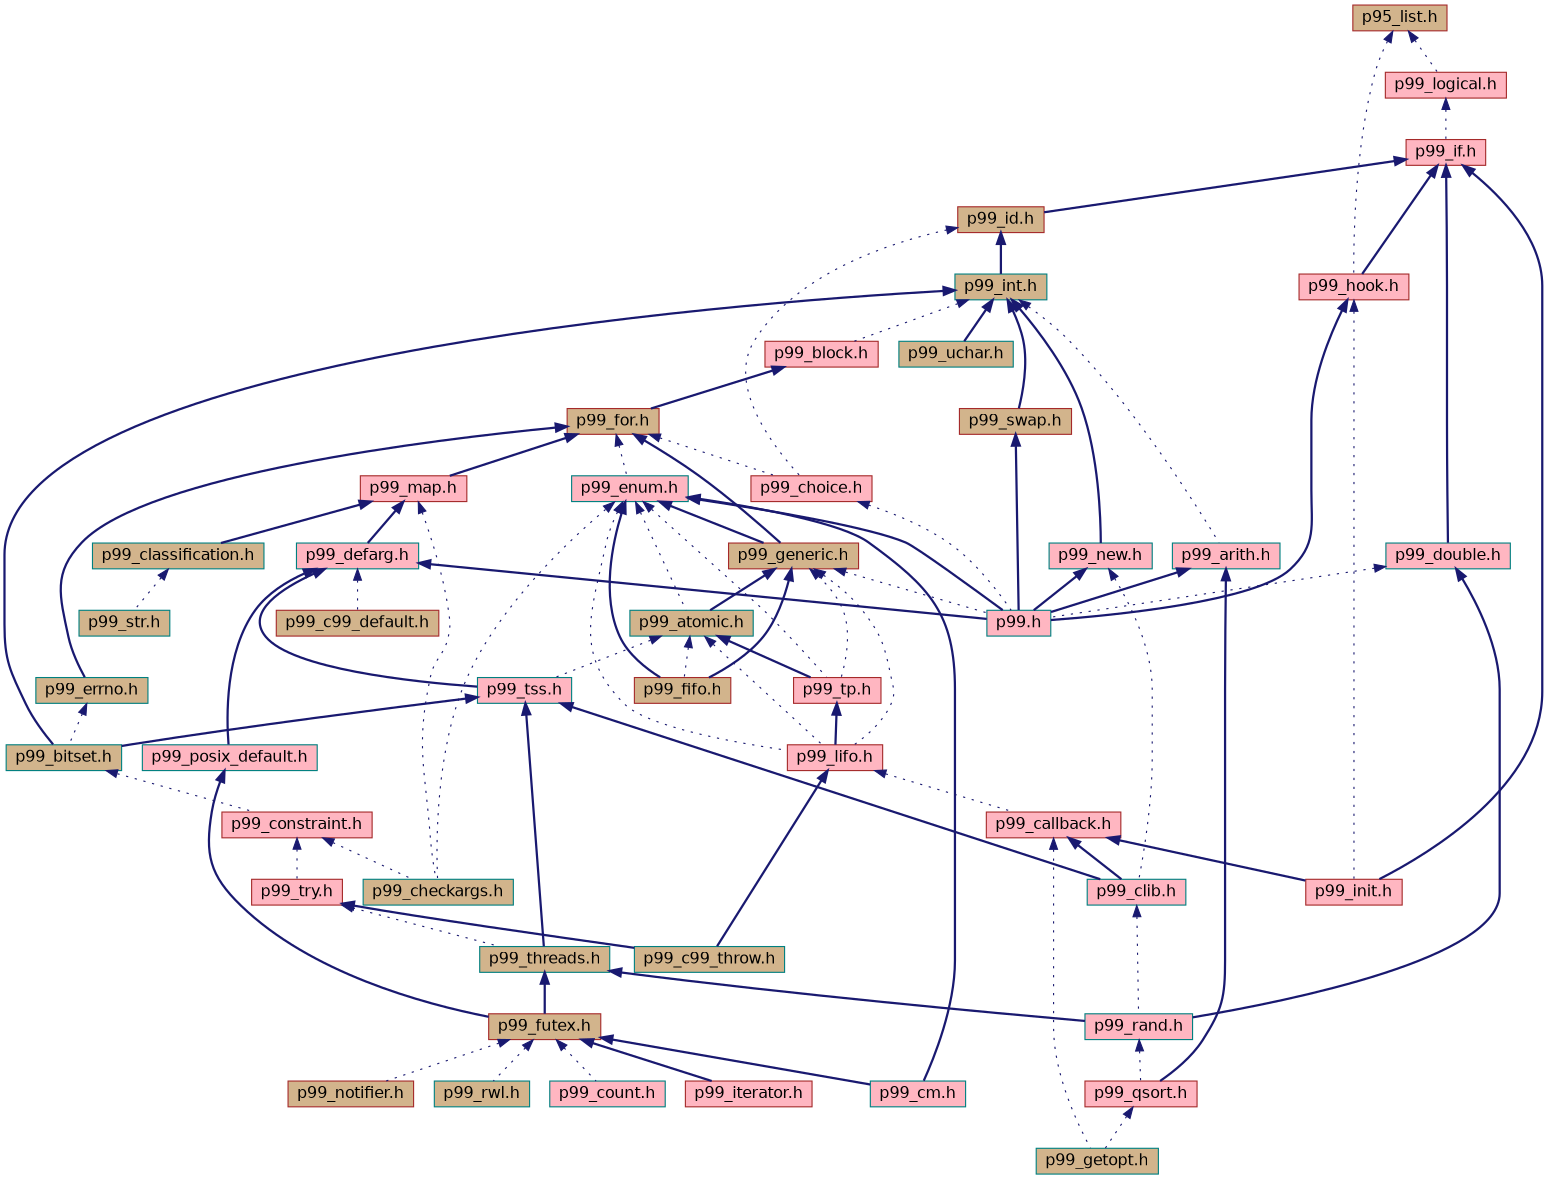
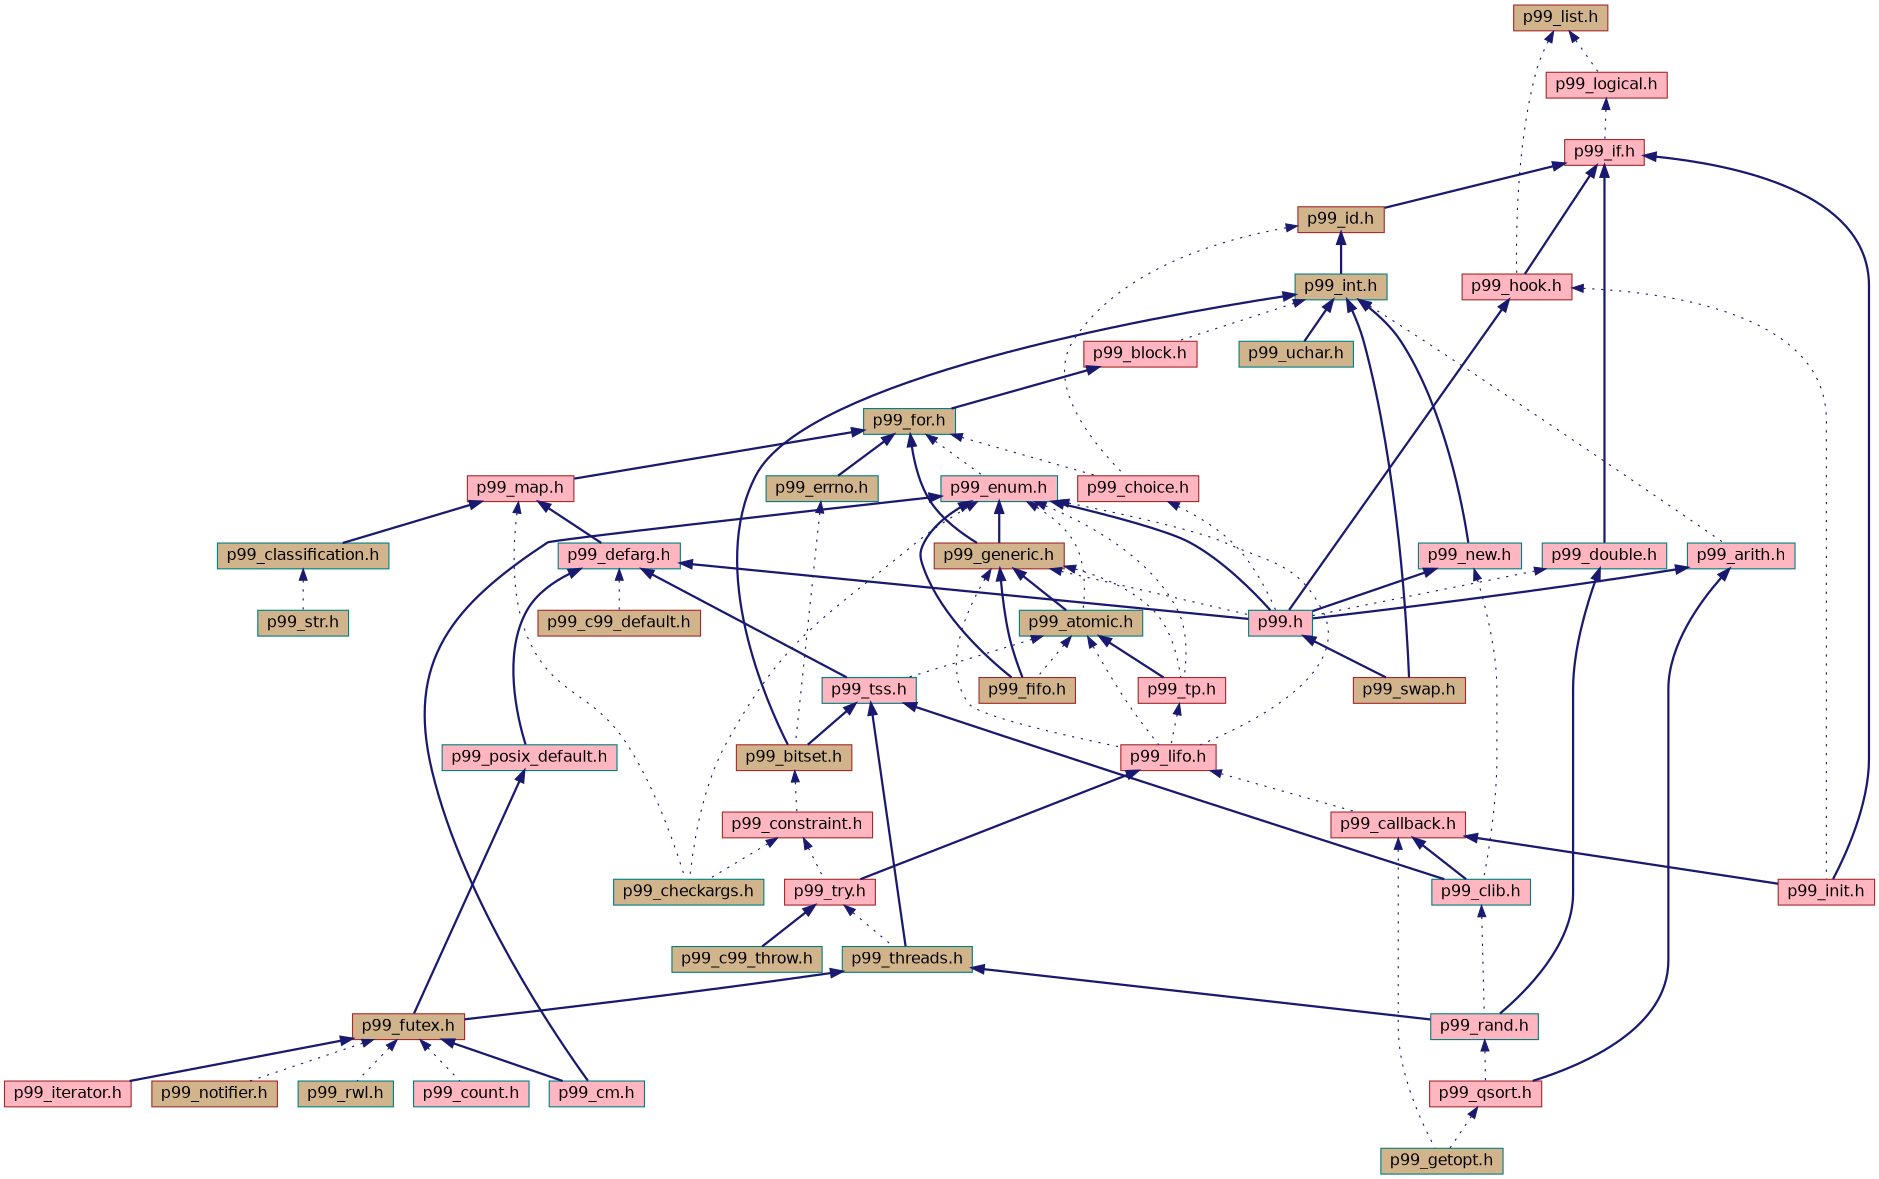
node "p95_list.h": label "p95_list.h" -> "p99_list.h"
node "p99_for.h": color brown -> teal
edge "p99.h" -> "p99_swap.h": reversed
edge "p99_lifo.h" -> "p99_tp.h": style bold -> dotted
node "p99_bitset.h": color teal -> brown
edge "p99_c99_throw.h" -> "p99_lifo.h": now "p99_try.h" -> "p99_lifo.h"
